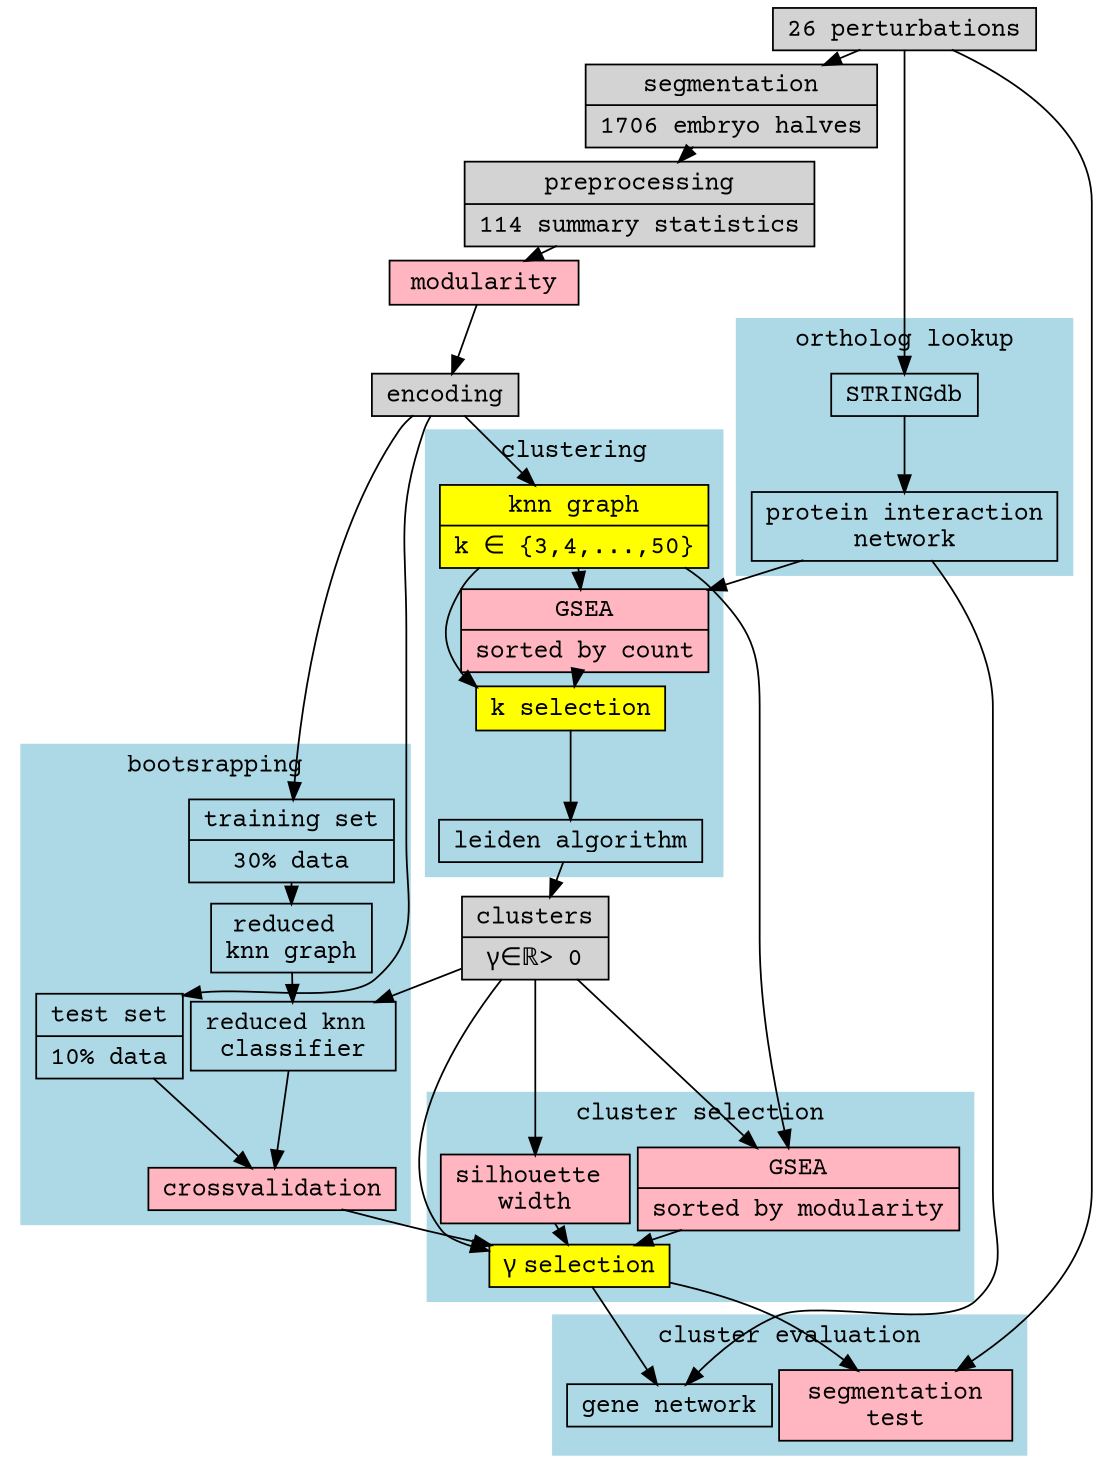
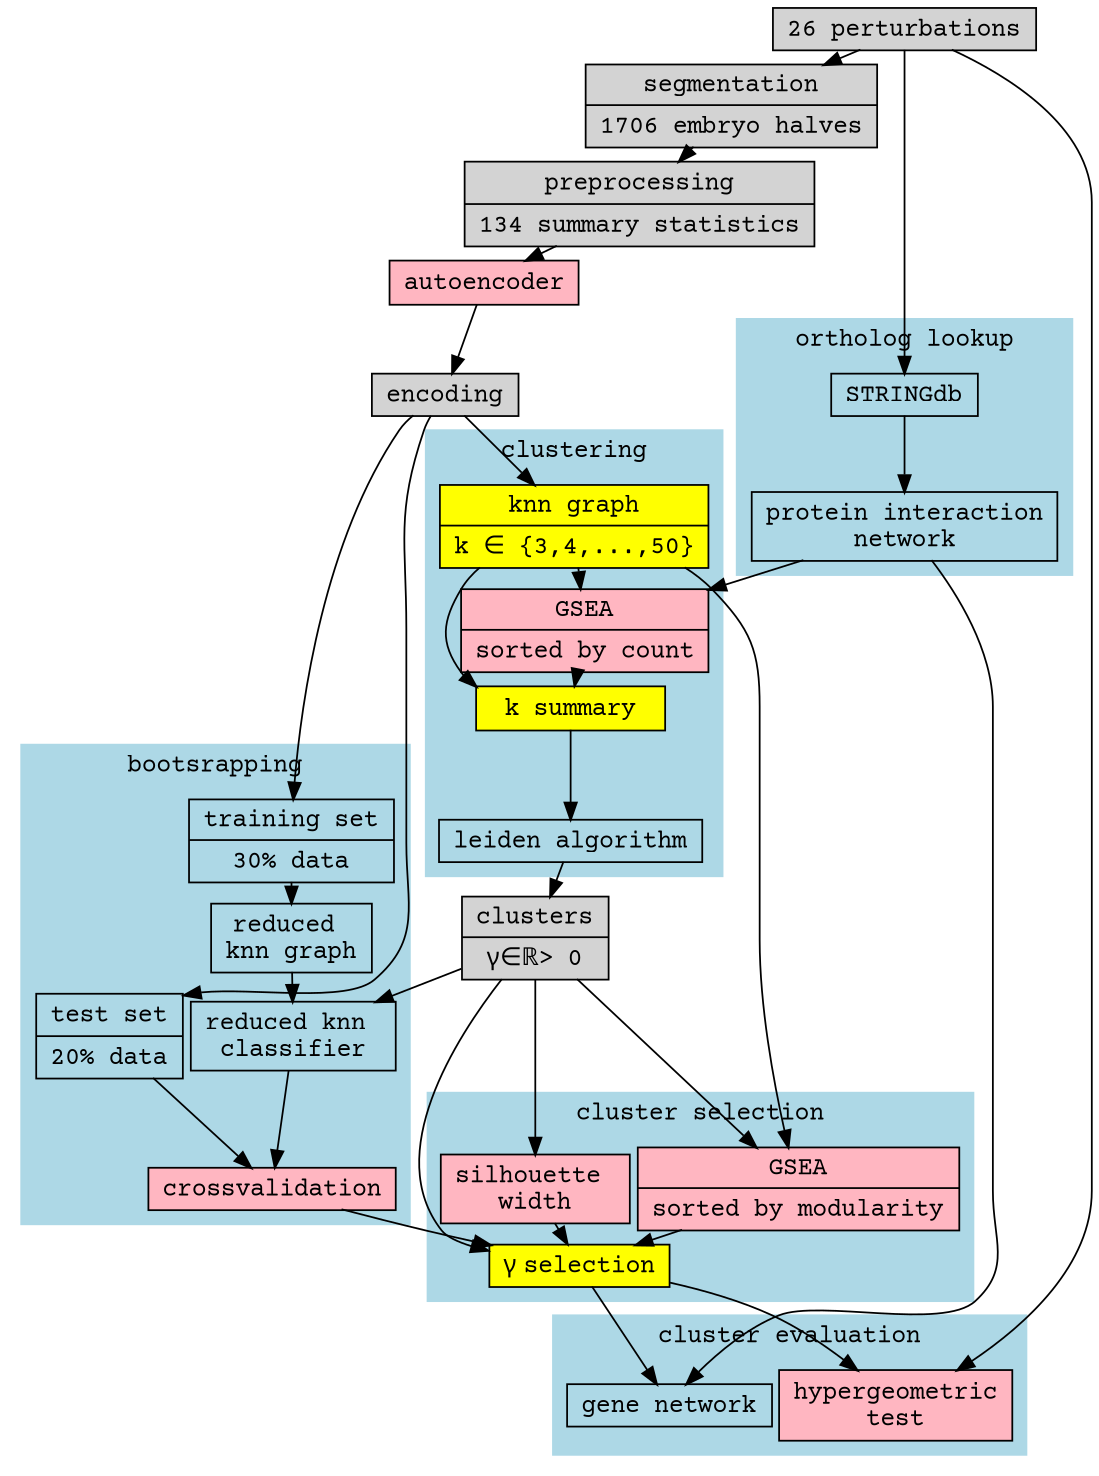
node "preprocessing": text "114 summary statistics" -> "134 summary statistics"
node "modularity": label "modularity" -> "autoencoder"
node "k selection": label "k selection" -> "k summary"
node "test set": text "10% data" -> "20% data"
node "segmentation test": label "segmentation test" -> "hypergeometric test"
